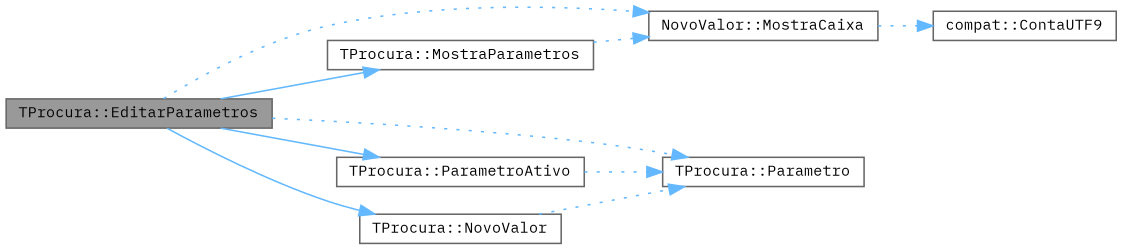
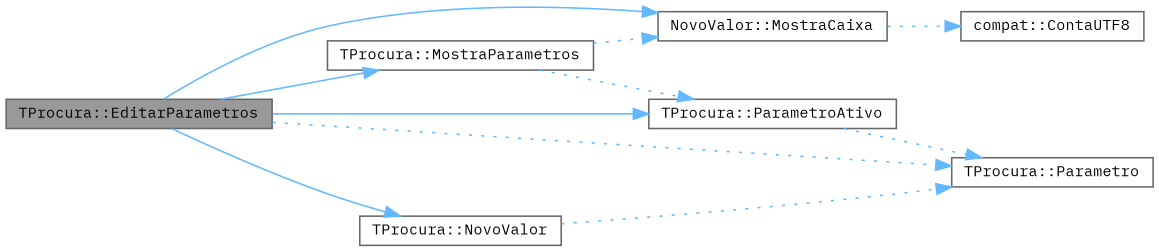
edge "TProcura::EditarParametros" -> "NovoValor::MostraCaixa": style dotted -> solid
node "compat::ContaUTF9": label "compat::ContaUTF9" -> "compat::ContaUTF8"
edge "TProcura::MostraParametros" -> "TProcura::ParametroAtivo": added
